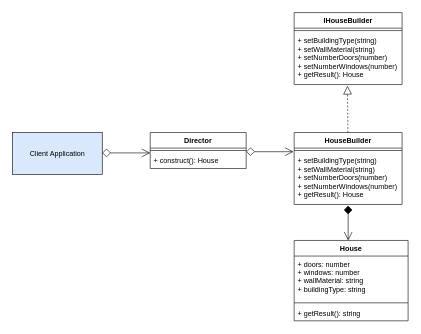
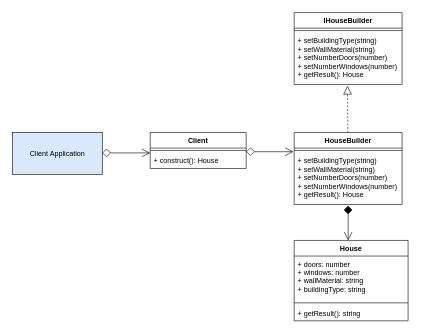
node "Director": label "Director" -> "Client"
